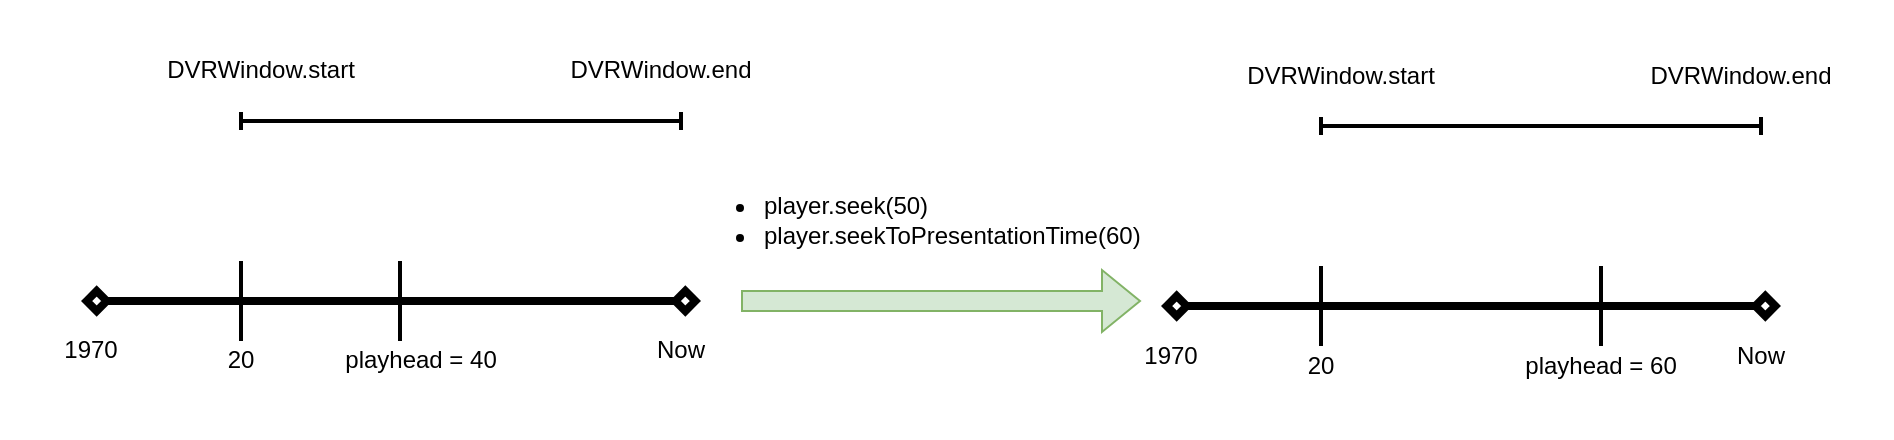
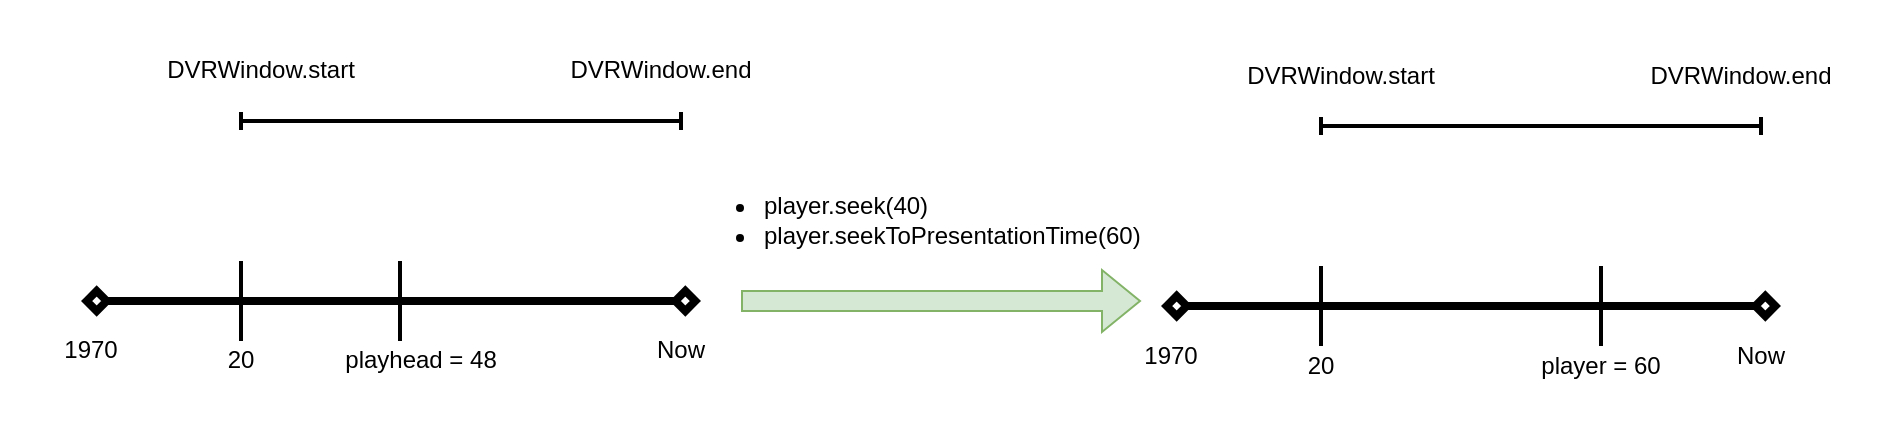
node "player.seek(50) player.seekToPresentationTime(60)": label "player.seek(50) player.seekToPresentationTime(60)" -> "player.seek(40) player.seekToPresentationTime(60)"
node "playhead = 40": label "playhead = 40" -> "playhead = 48"
node "playhead = 60": label "playhead = 60" -> "player = 60"
